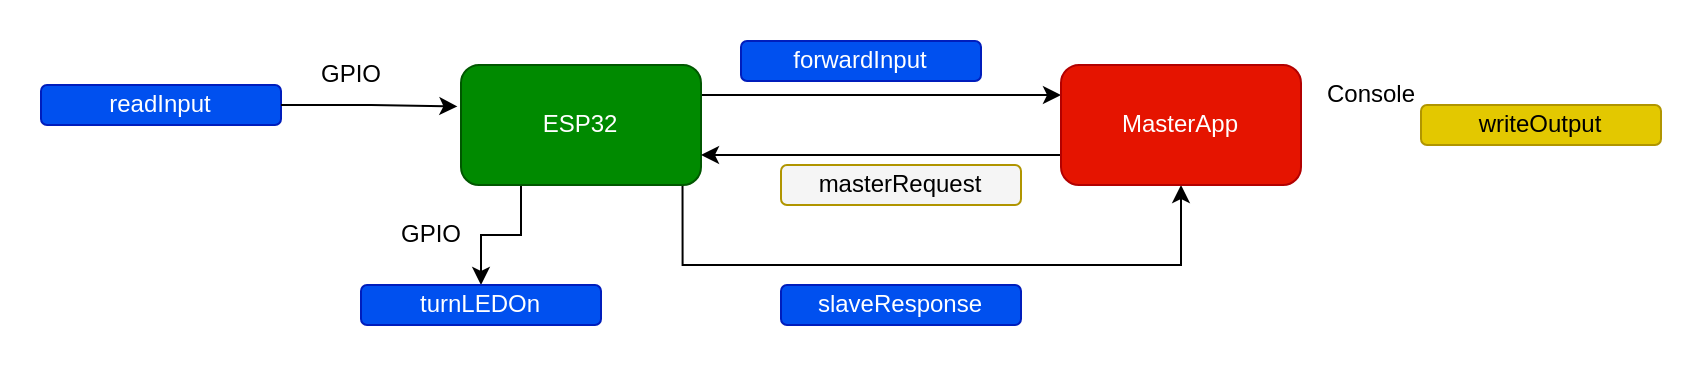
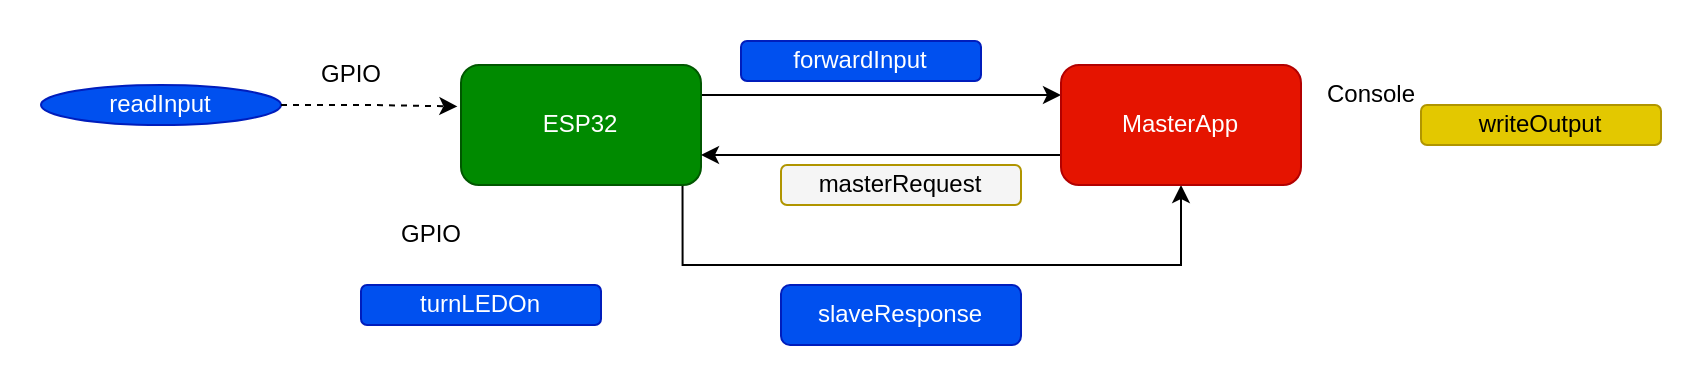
node "readInput": shape rounded rectangle -> ellipse
edge "readInput" -> "ESP32": style solid -> dashed
edge "ESP32" -> "turnLEDOn": removed
node "slaveResponse": size 240x40 -> 240x60
